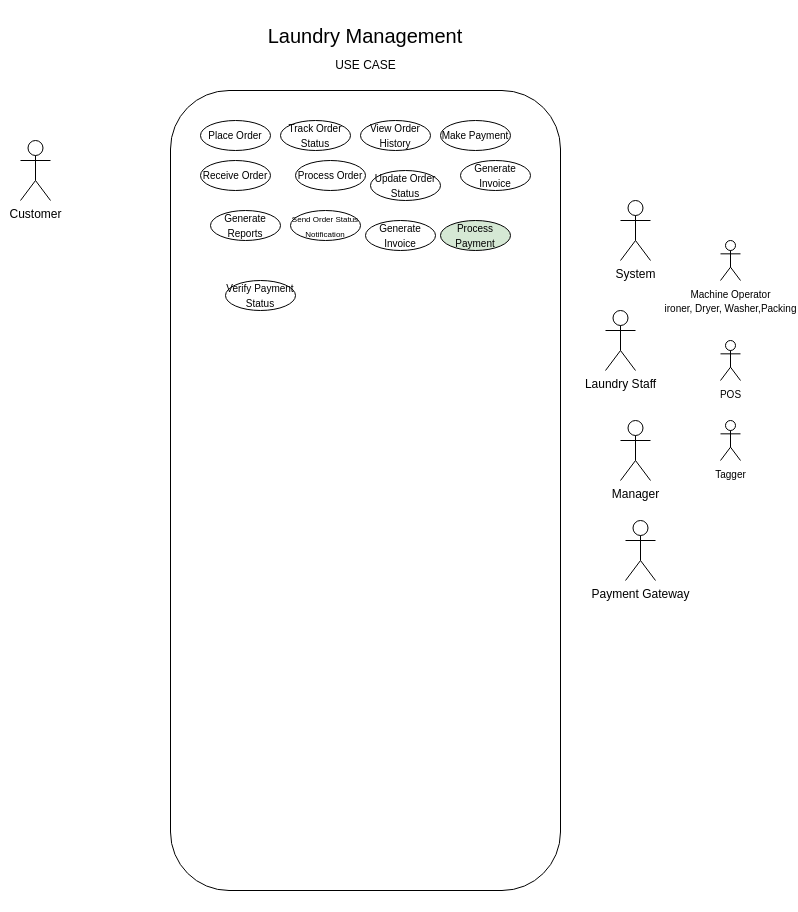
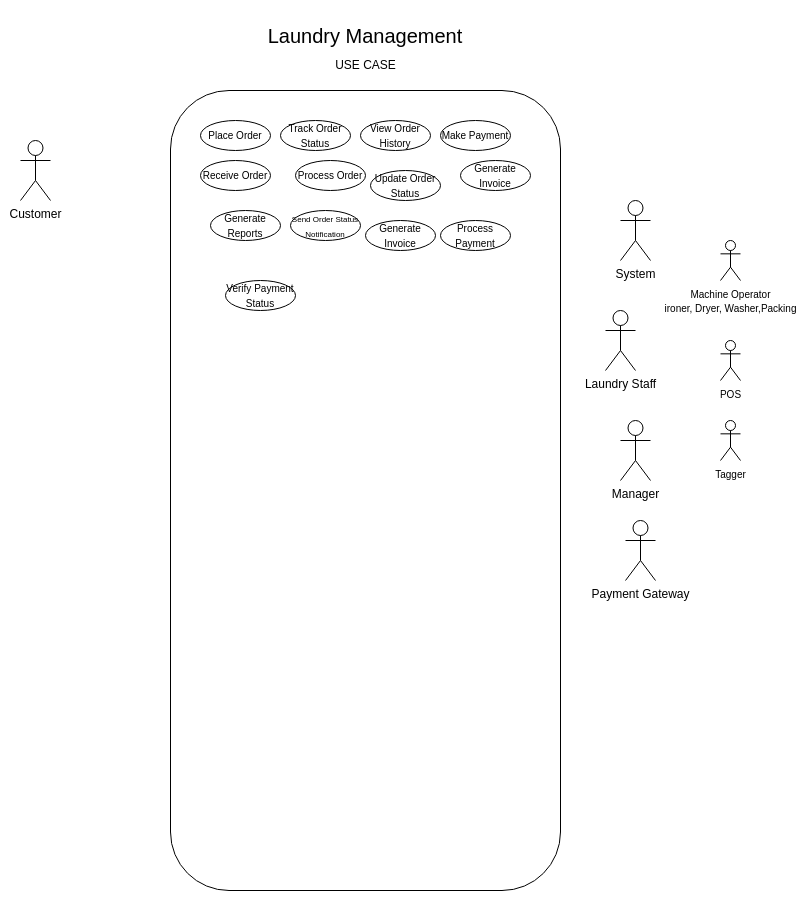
node "Process Payment": fillcolor #d5e8d4 -> #ffffff
